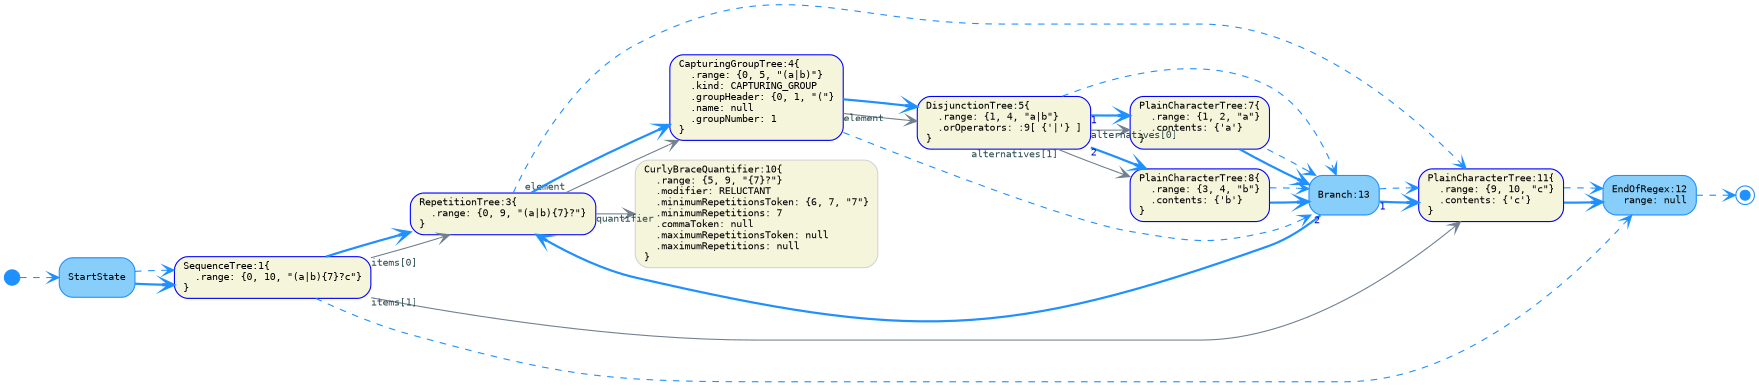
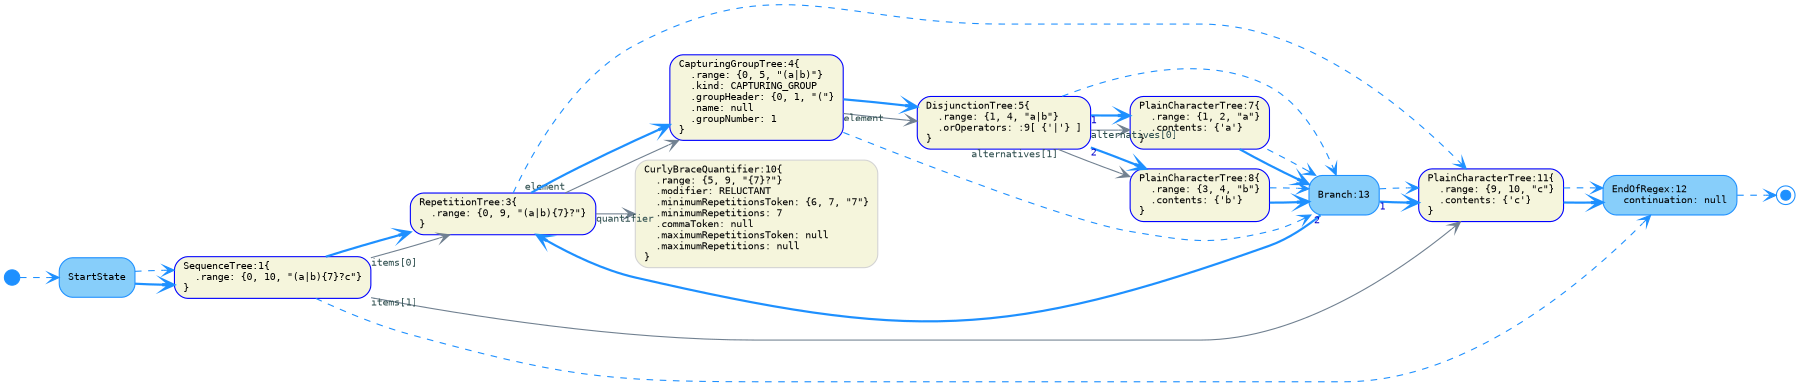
node "EndOfRegex:12 range: null": label "EndOfRegex:12 range: null" -> "EndOfRegex:12 continuation: null"
